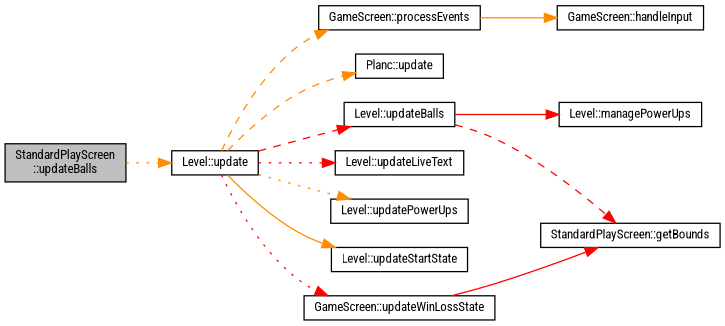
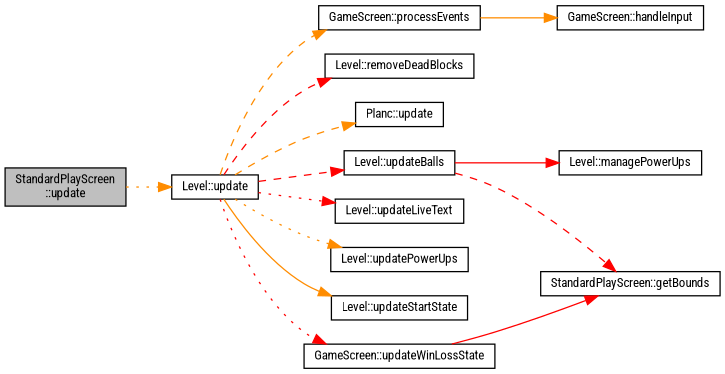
node "Level::removeDeadBlocks": added
node "StandardPlayScreen ::updateBalls": label "StandardPlayScreen ::updateBalls" -> "StandardPlayScreen ::update"
